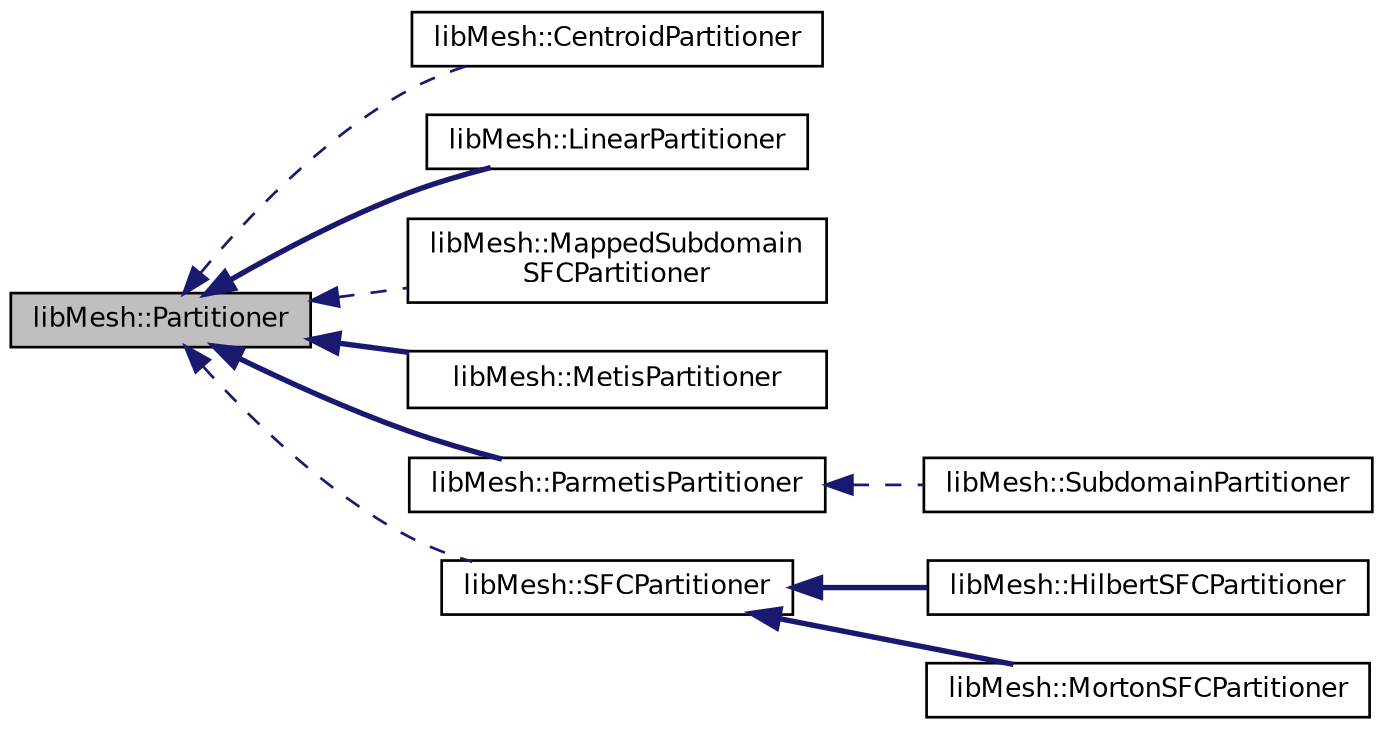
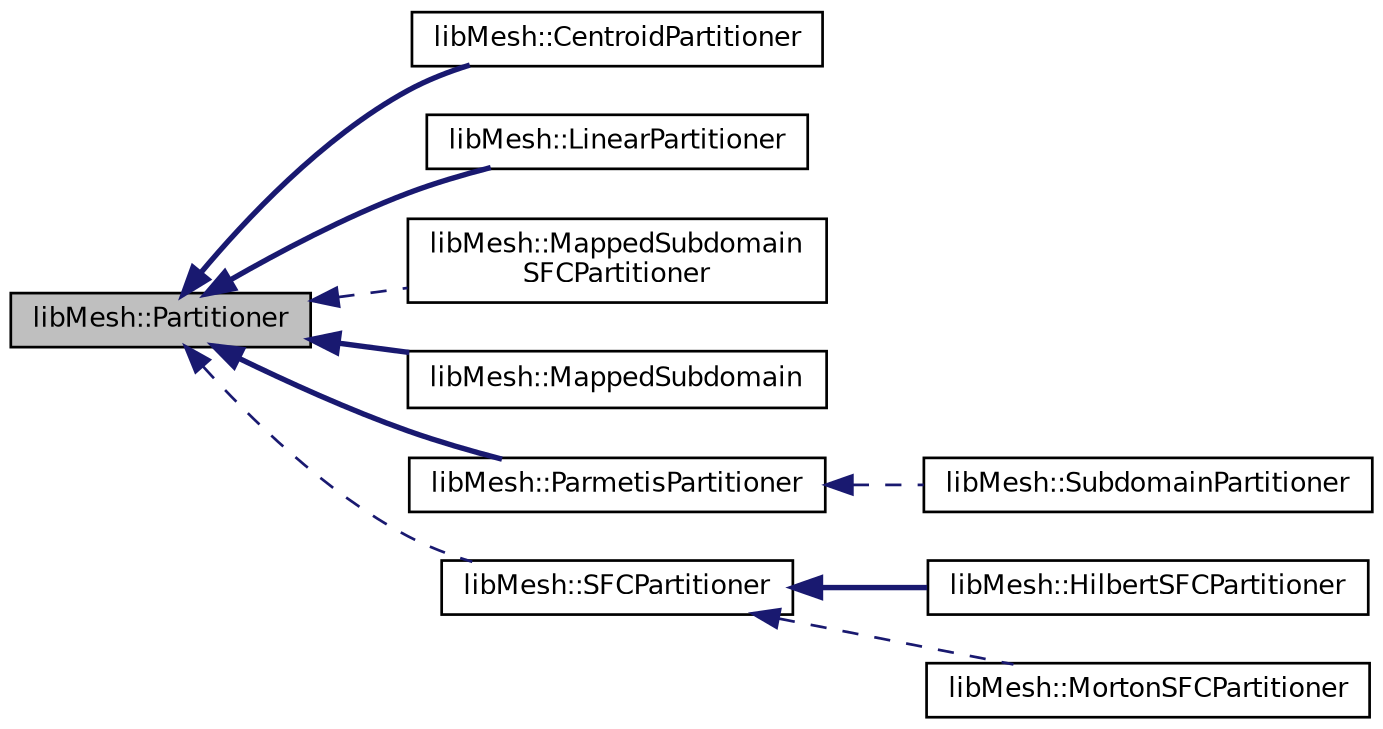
edge "libMesh::CentroidPartitioner" -> "libMesh::Partitioner": style dashed -> bold
node "libMesh::MetisPartitioner": label "libMesh::MetisPartitioner" -> "libMesh::MappedSubdomain"
edge "libMesh::MortonSFCPartitioner" -> "libMesh::SFCPartitioner": style bold -> dashed
